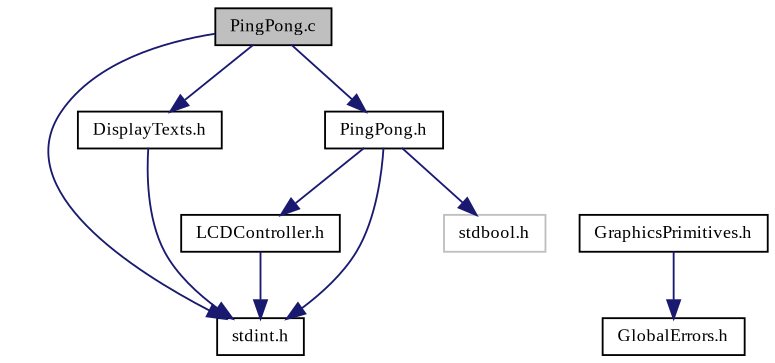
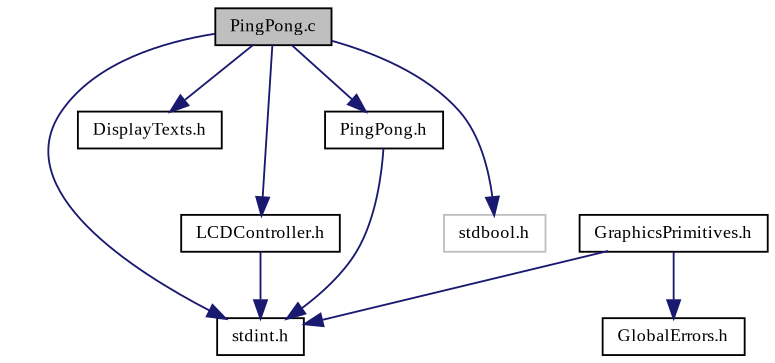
edge "PingPong.h" -> "stdbool.h": now "PingPong.c" -> "stdbool.h"
edge "PingPong.h" -> "LCDController.h": now "PingPong.c" -> "LCDController.h"
edge "DisplayTexts.h" -> "stdint.h": now "GraphicsPrimitives.h" -> "stdint.h"
